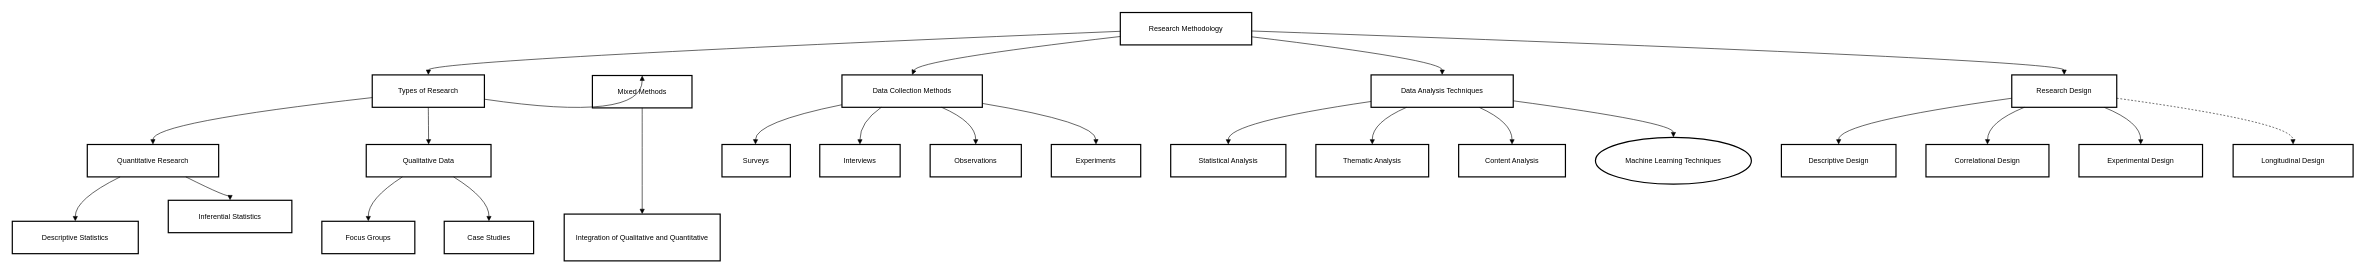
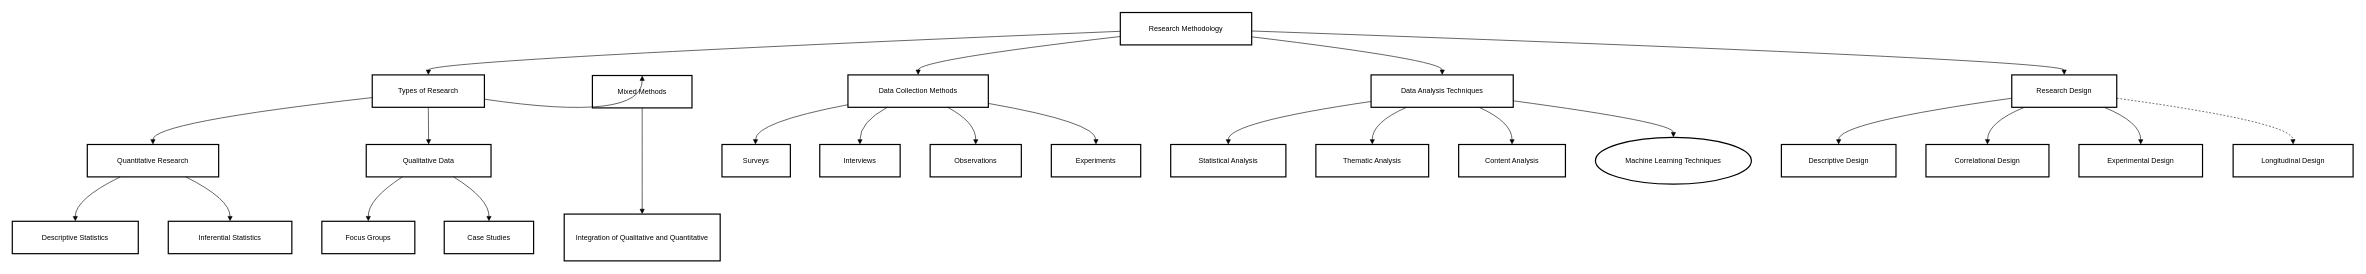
node "Data Collection Methods": moved (912, 91) -> (918, 91)
node "Inferential Statistics": moved (230, 216) -> (230, 237)
